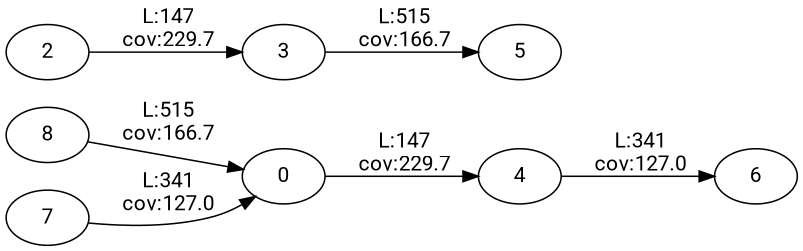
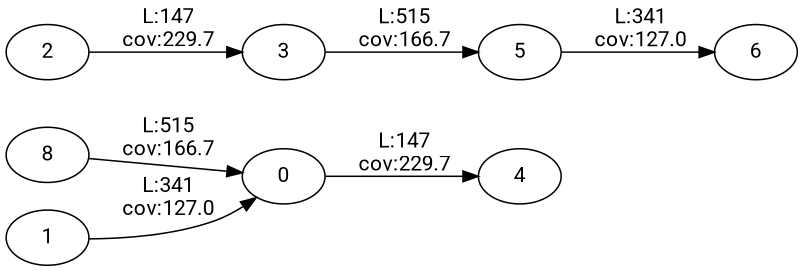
edge "4" -> "6": now "5" -> "6"
node "7": label "7" -> "1"
